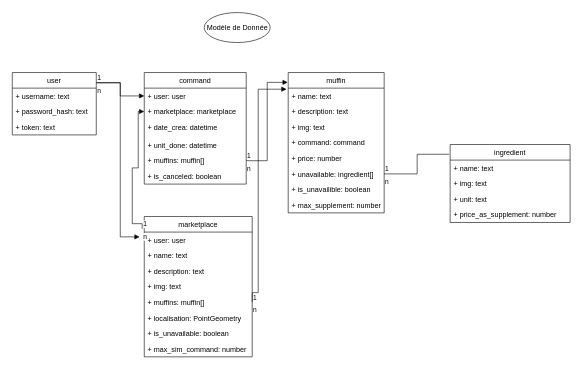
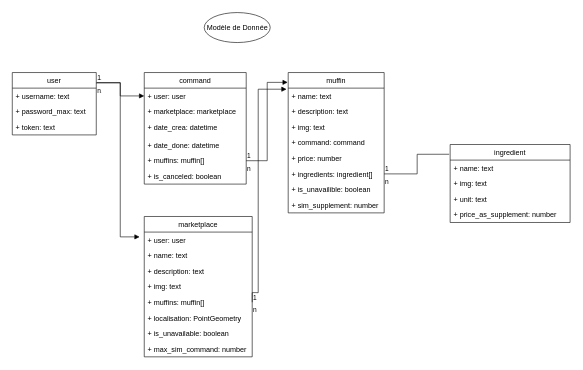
node "+ password_hash: text": label "+ password_hash: text" -> "+ password_max: text"
node "+ unit_done: datetime": label "+ unit_done: datetime" -> "+ date_done: datetime"
node "+ unavailable: ingredient[]": label "+ unavailable: ingredient[]" -> "+ ingredients: ingredient[]"
node "+ max_supplement: number": label "+ max_supplement: number" -> "+ sim_supplement: number"
edge "marketplace" -> "+ marketplace: marketplace": removed, labels "1", "n"
